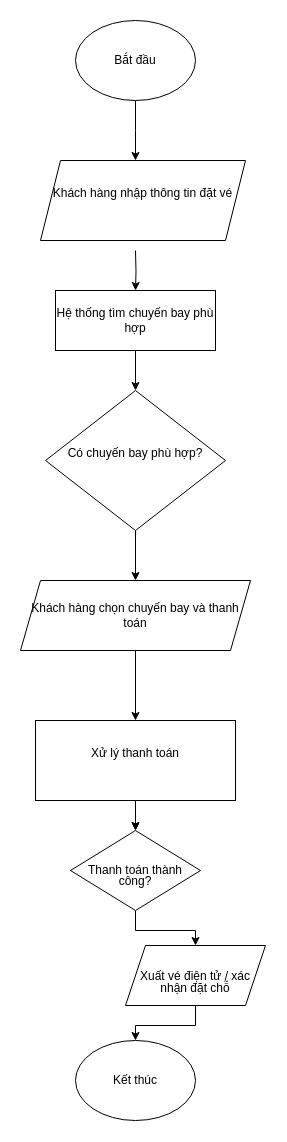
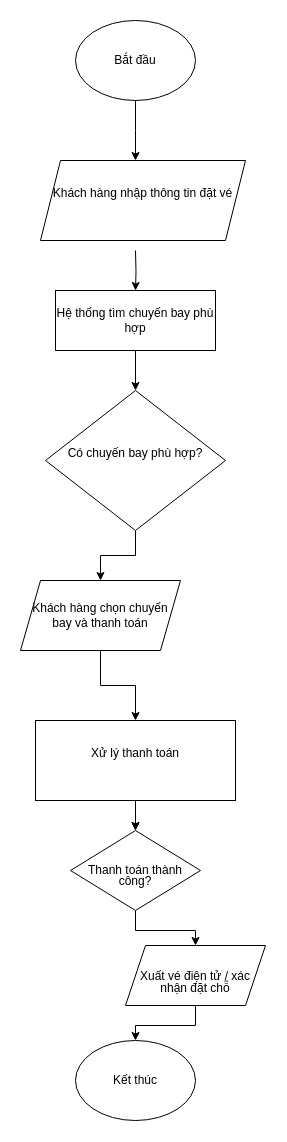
node "Khách hàng chọn chuyến bay và thanh toán": size 230x70 -> 160x70
